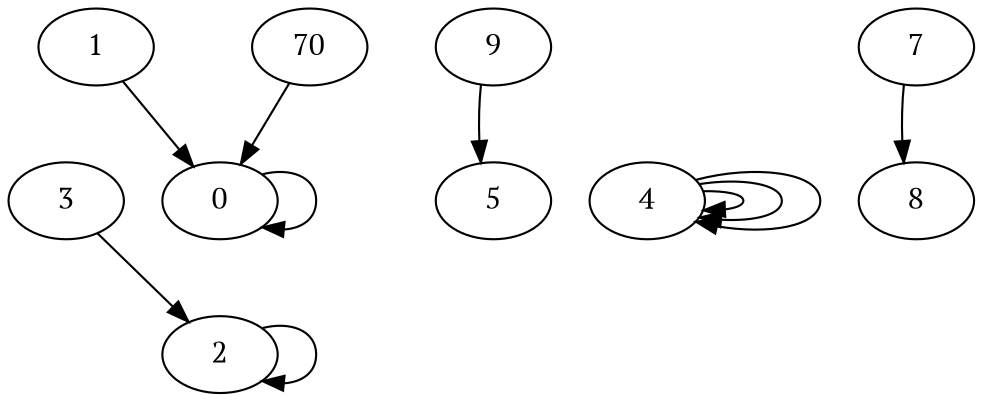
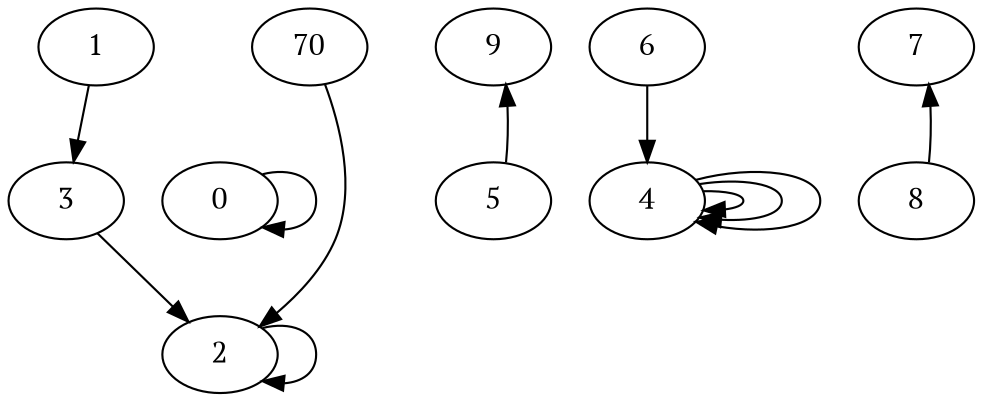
node "6": added
edge "9" -> "5": reversed
edge "7" -> "8": reversed
edge "70" -> "0": now "70" -> "2"
edge "1" -> "0": now "1" -> "3"
